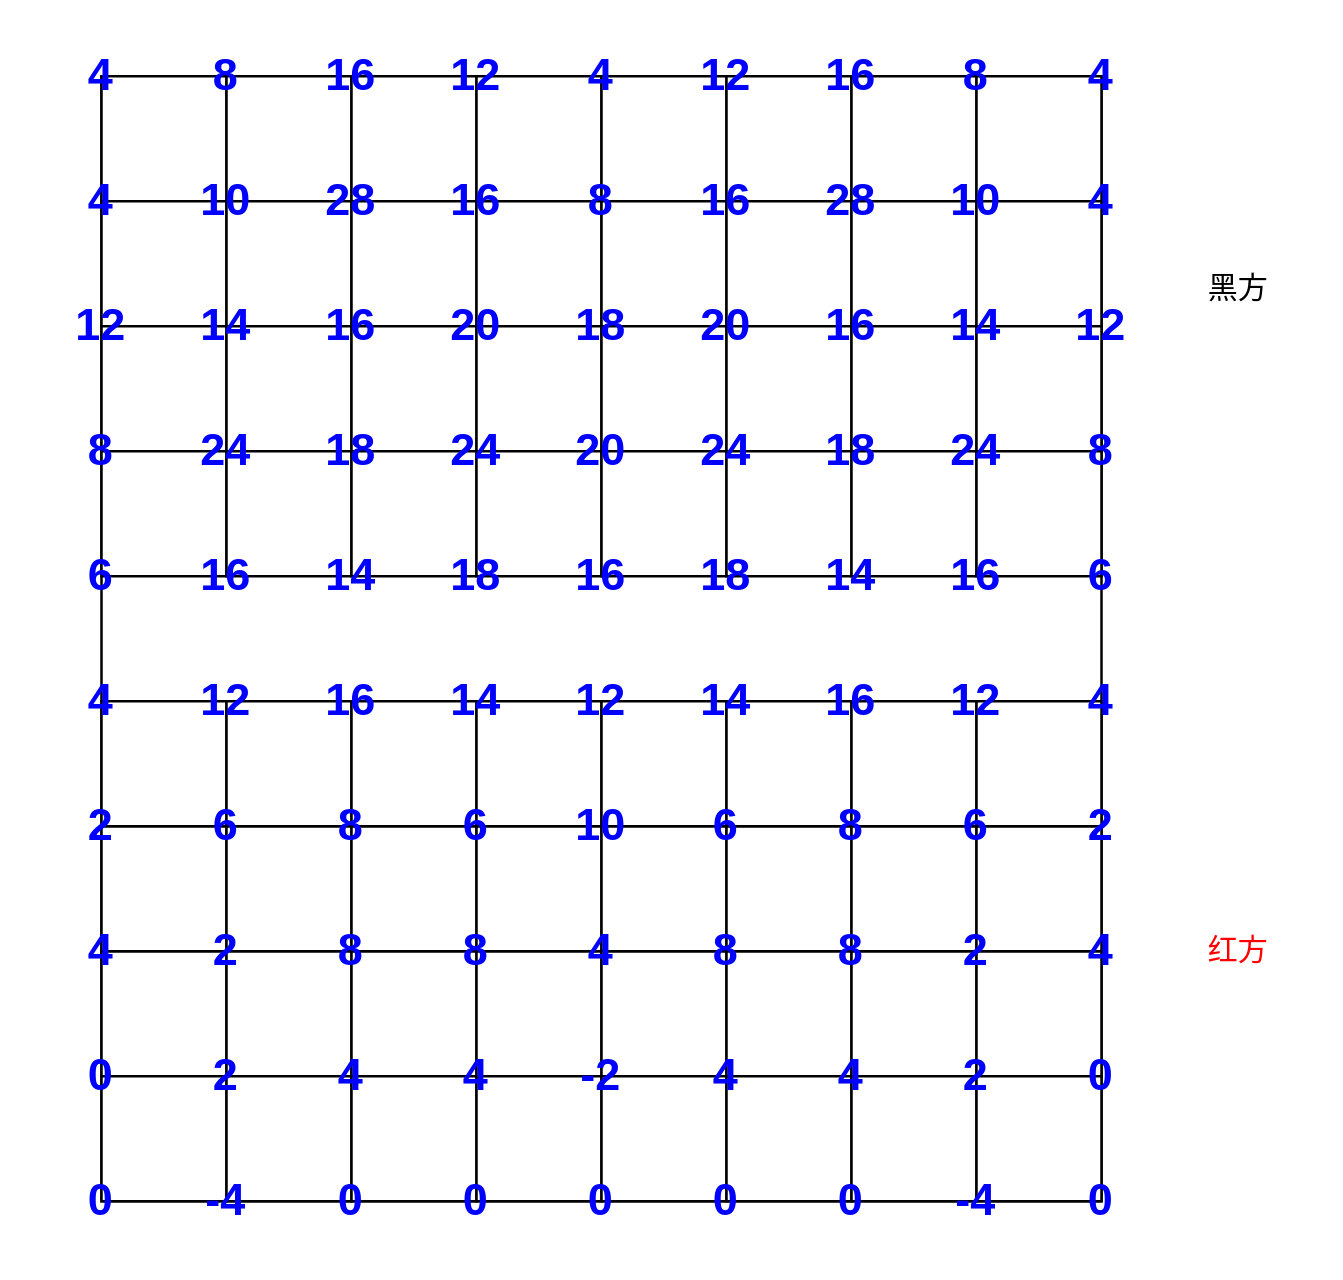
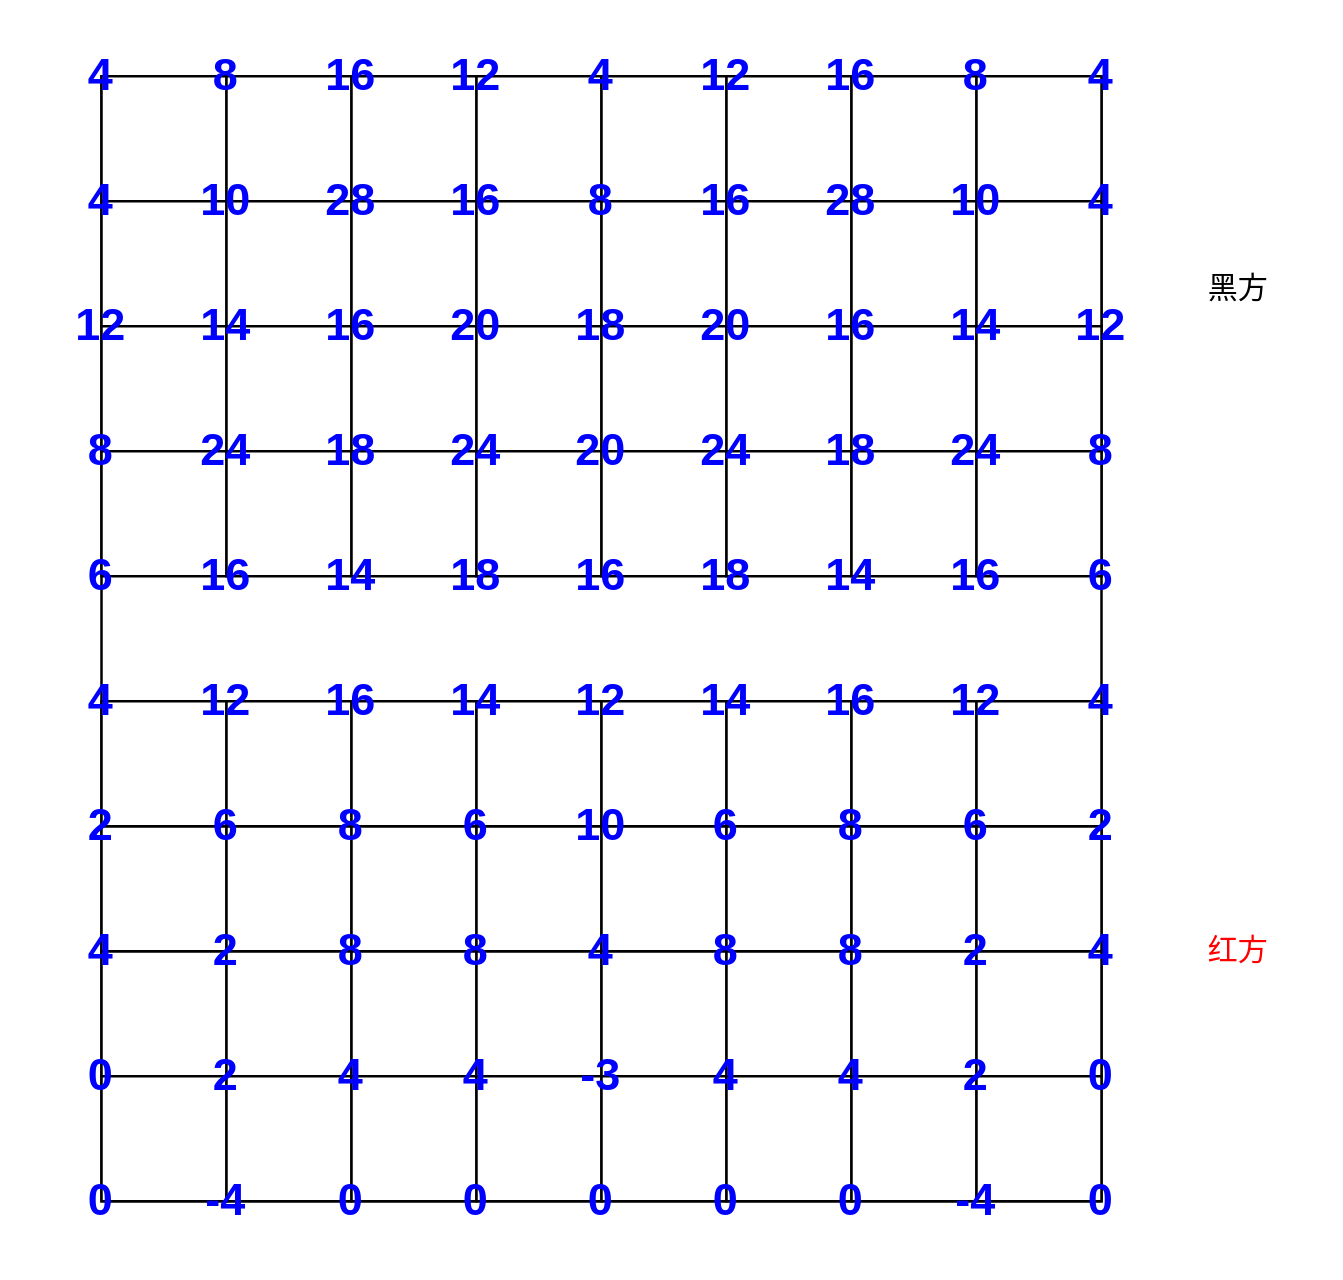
node "-2": label "-2" -> "-3"
